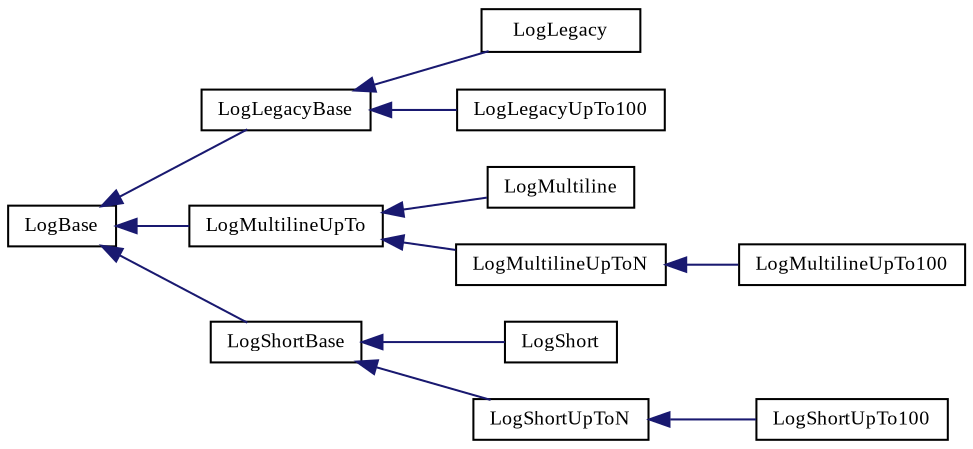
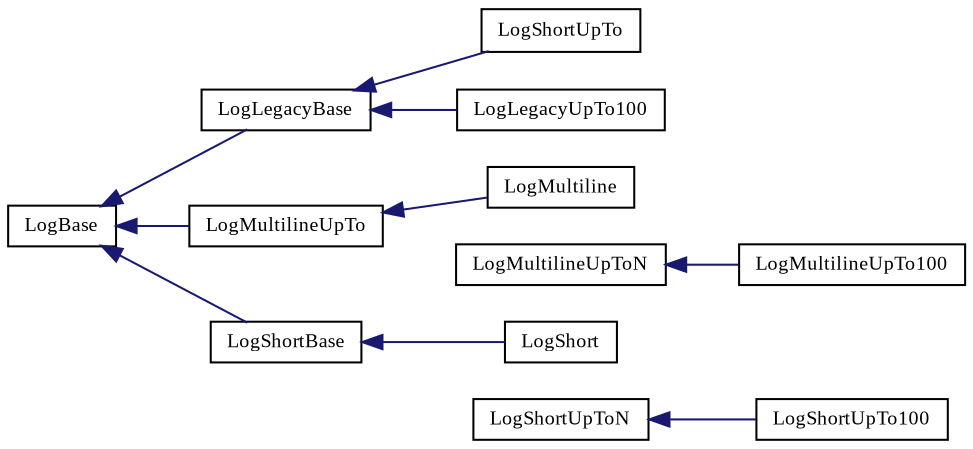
node "LogLegacy": label "LogLegacy" -> "LogShortUpTo"
edge "LogMultilineUpToN" -> "LogMultilineUpTo": removed
edge "LogShortUpToN" -> "LogShortBase": removed
